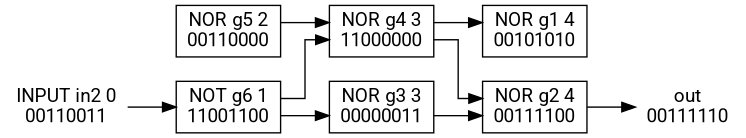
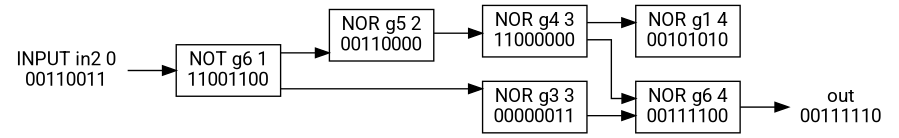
edge "NOT g6 1 11001100" -> "NOR g4 3 11000000": now "NOT g6 1 11001100" -> "NOR g5 2 00110000"
node "NOR g2 4 00111100": label "NOR g2 4 00111100" -> "NOR g6 4 00111100"
